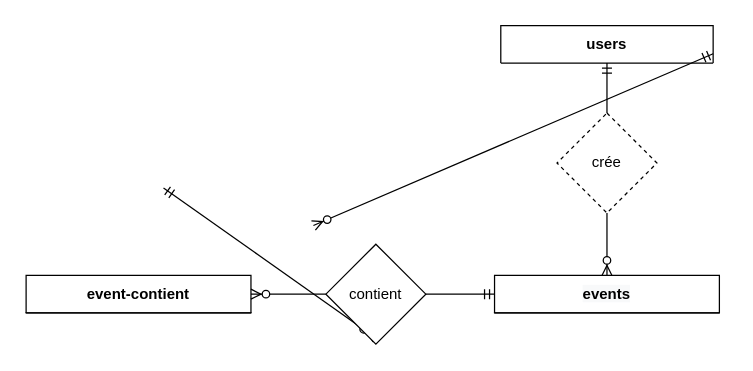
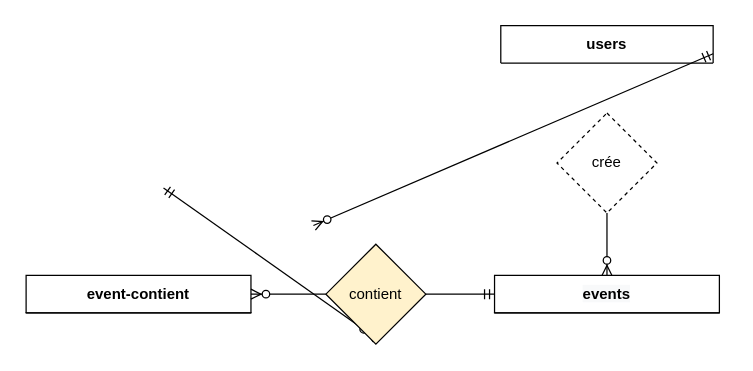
edge "crée" -> "users": removed
node "contient": fillcolor #ffffff -> #fff2cc
